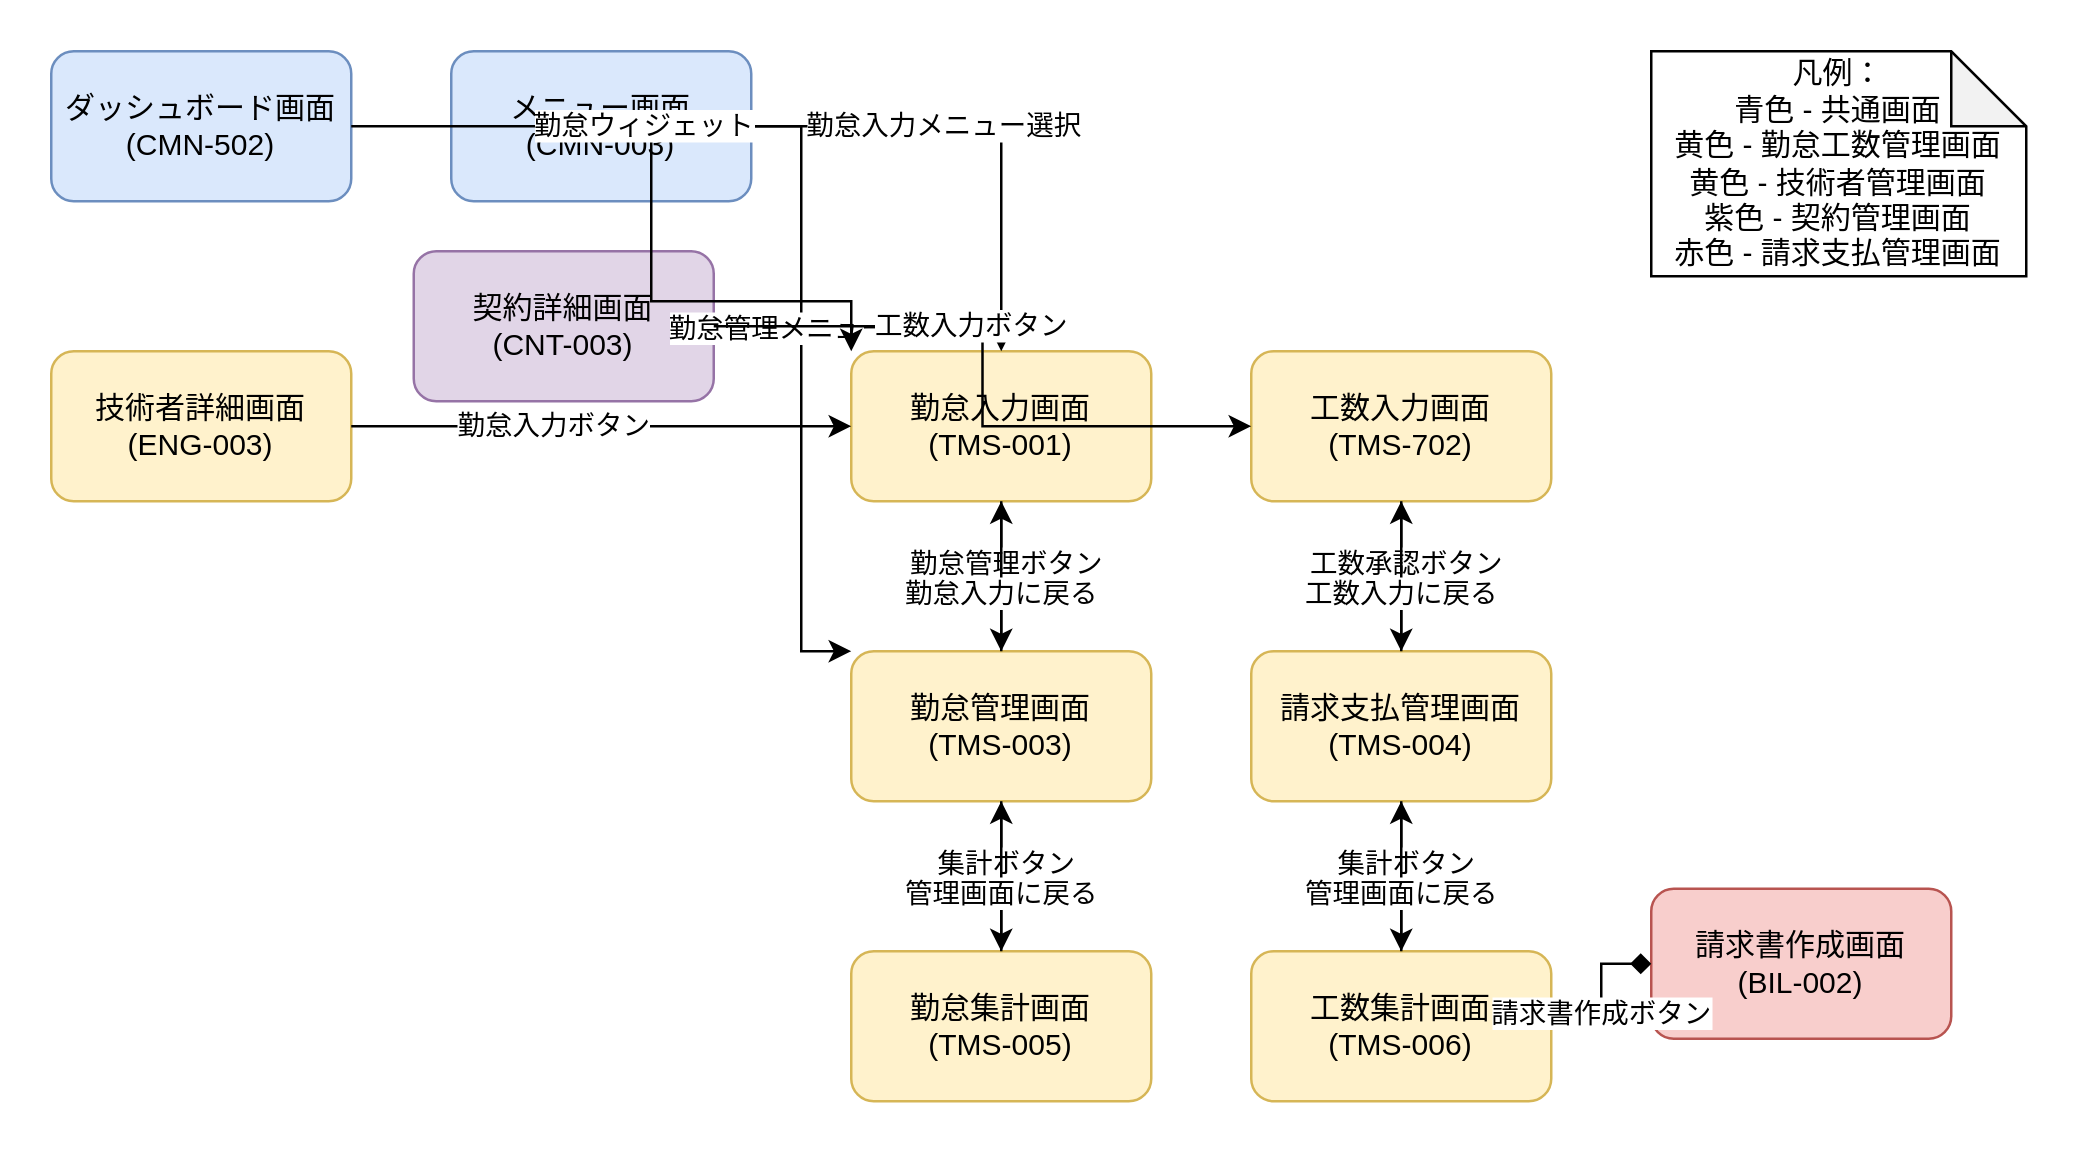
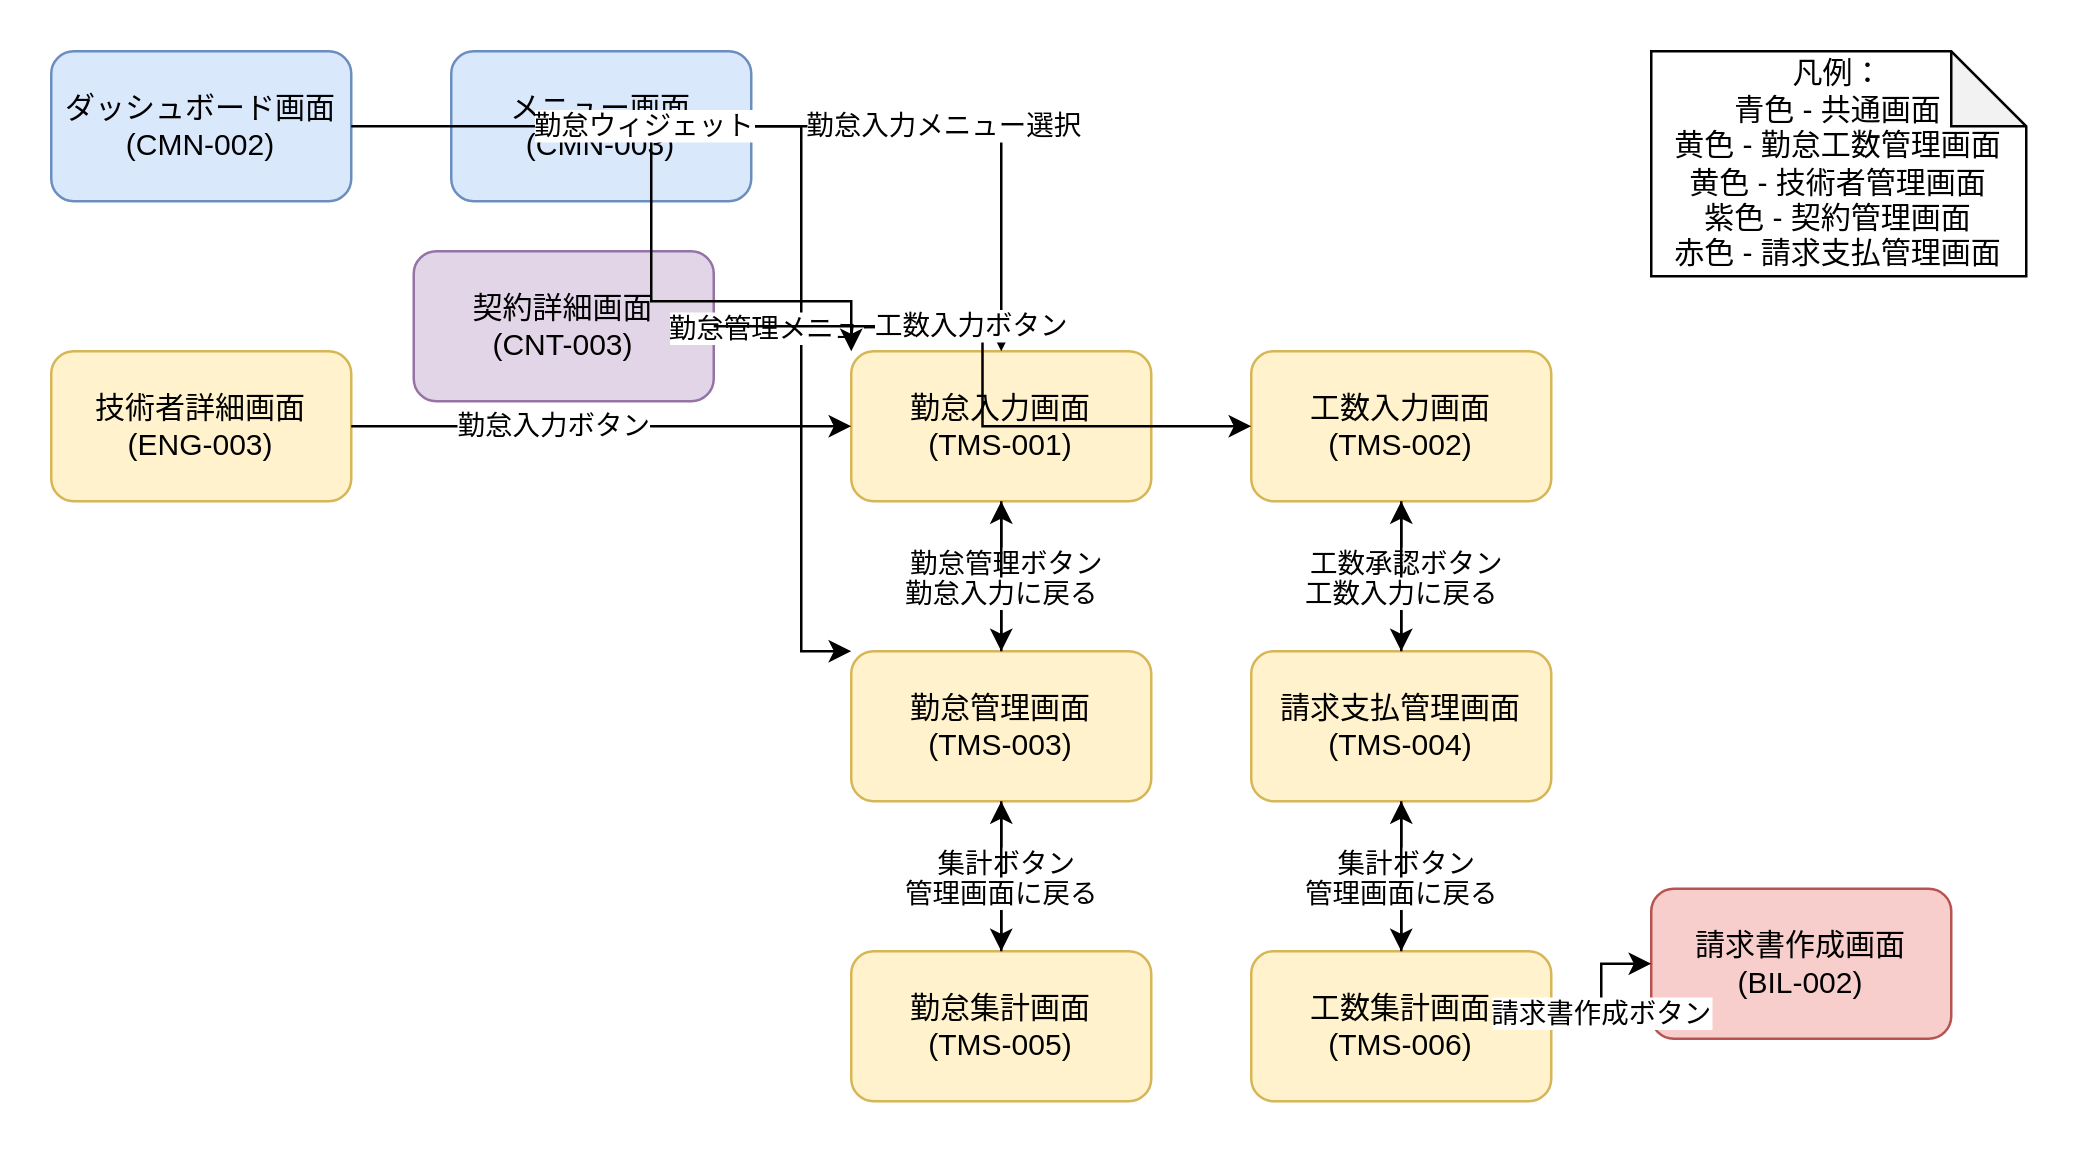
node "ダッシュボード画面 (CMN-502)": label "ダッシュボード画面 (CMN-502)" -> "ダッシュボード画面 (CMN-002)"
node "工数入力画面 (TMS-702)": label "工数入力画面 (TMS-702)" -> "工数入力画面 (TMS-002)"
edge "工数集計画面 (TMS-006)" -> "請求書作成画面 (BIL-002)": arrowhead diamond -> classic
